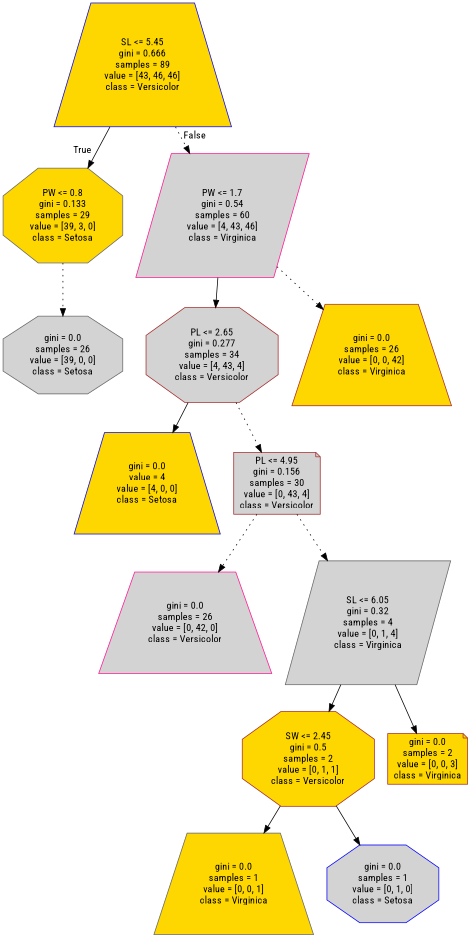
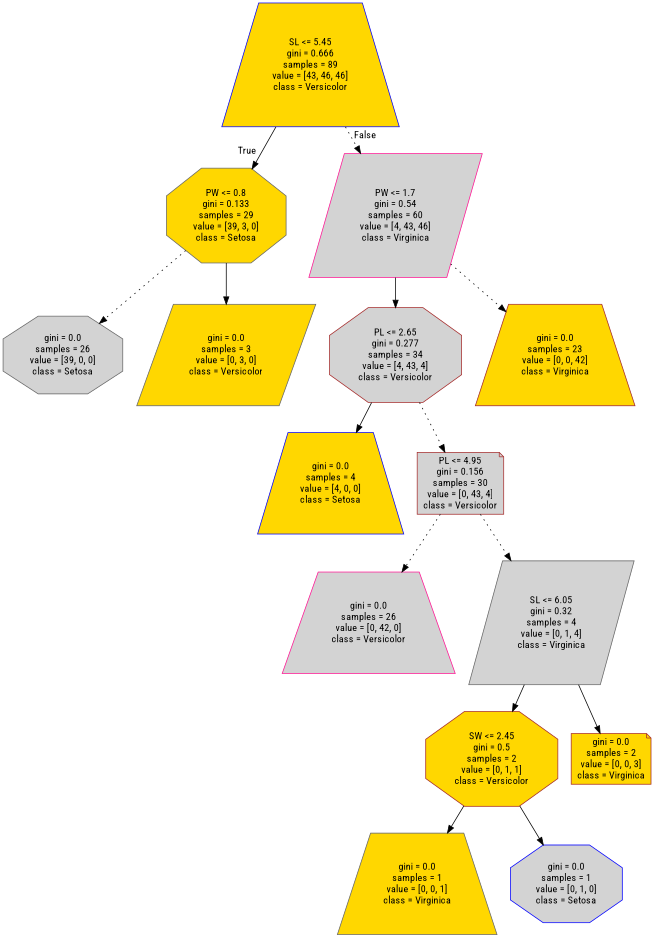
node "gini = 0.0 samples = 3 value = [0, 3, 0] class = Versicolor": added
node "gini = 0.0 samples = 26 value = [0, 0, 42] class = Virginica": label "gini = 0.0 samples = 26 value = [0, 0, 42] class = Virginica" -> "gini = 0.0 samples = 23 value = [0, 0, 42] class = Virginica"
node "gini = 0.0 value = 4 value = [4, 0, 0] class = Setosa": label "gini = 0.0 value = 4 value = [4, 0, 0] class = Setosa" -> "gini = 0.0 samples = 4 value = [4, 0, 0] class = Setosa"
